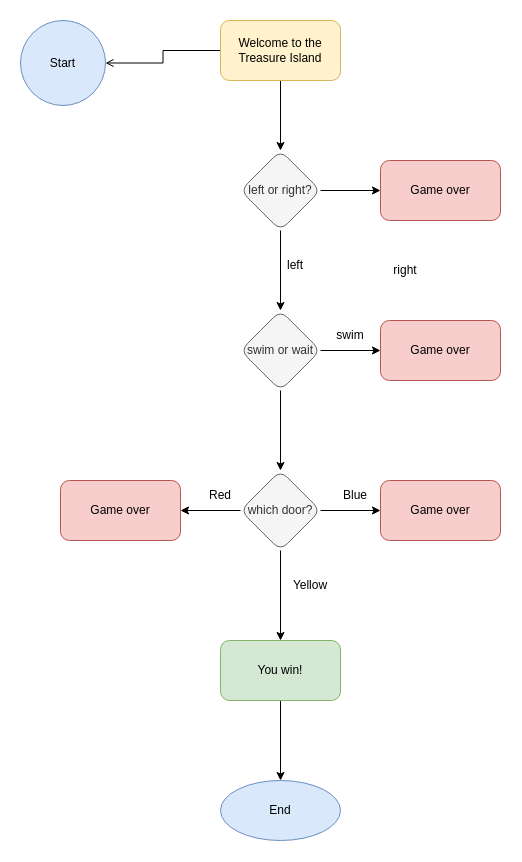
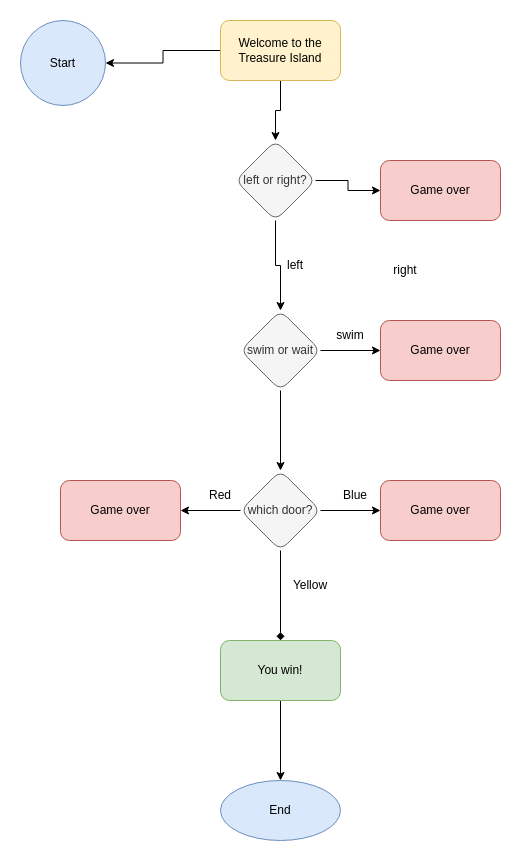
edge "Welcome to the Treasure Island" -> "Start": arrowhead open -> classic
node "left or right?": moved (281, 191) -> (276, 181)
edge "which door?" -> "You win!": arrowhead classic -> diamond
